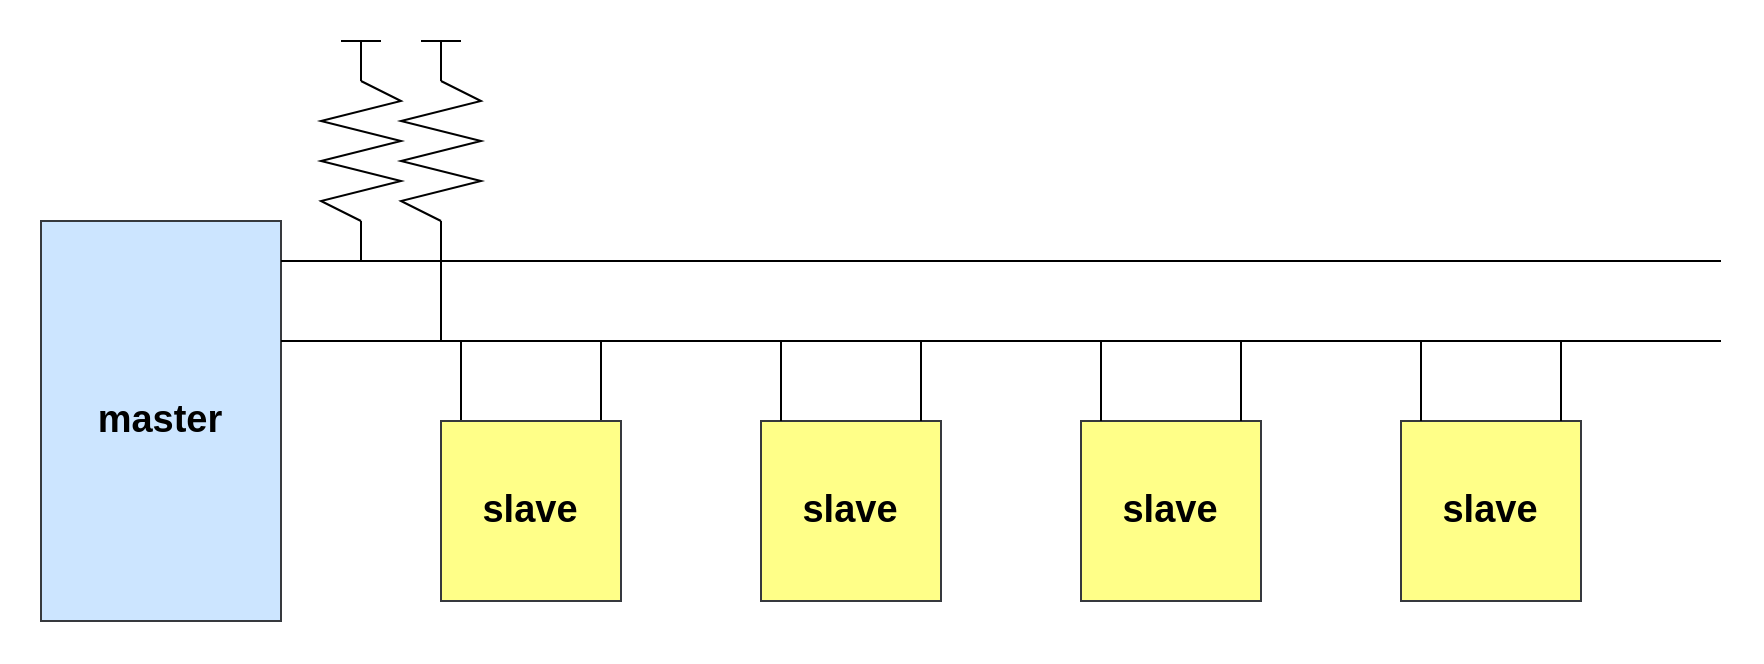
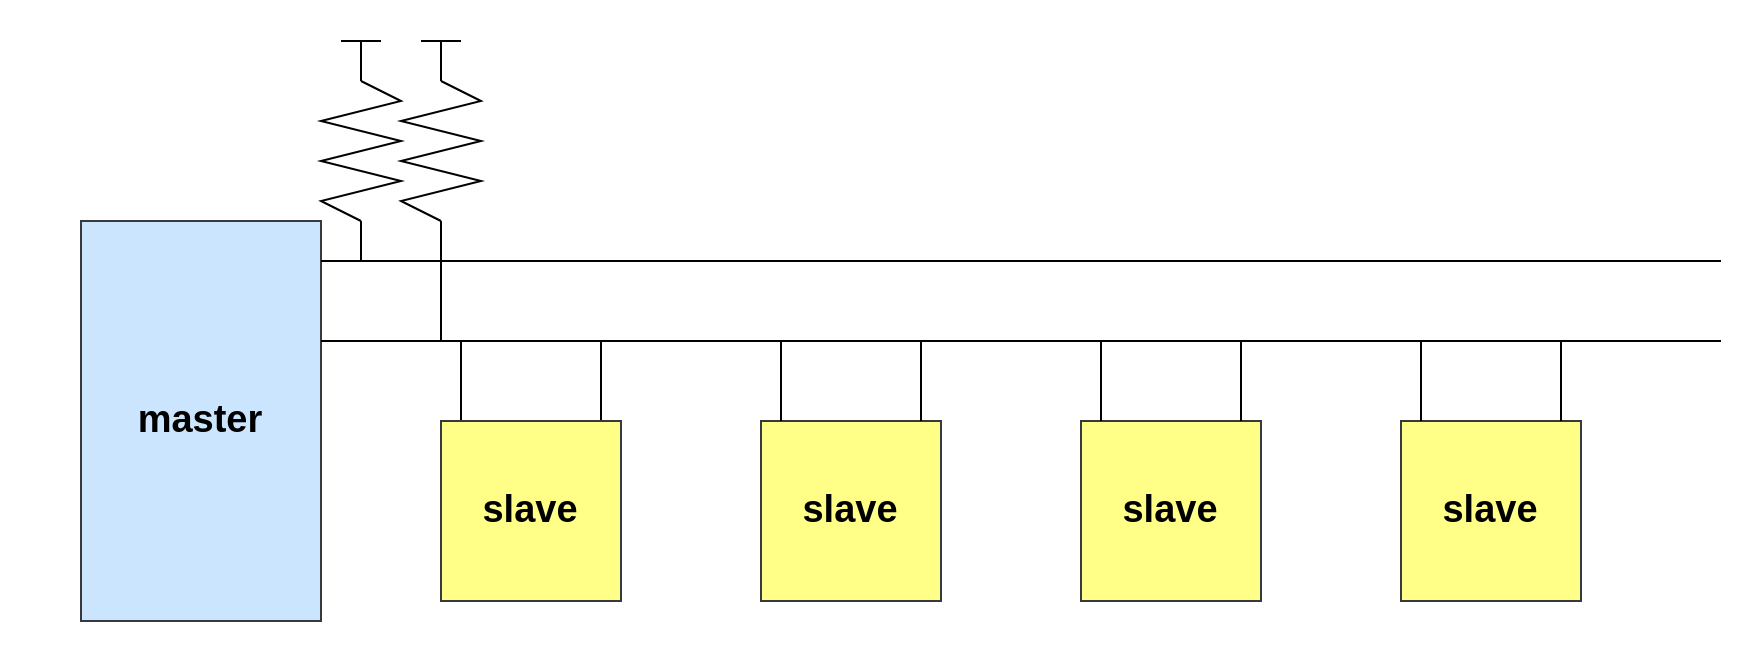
node "master": moved (161, 421) -> (201, 421)
